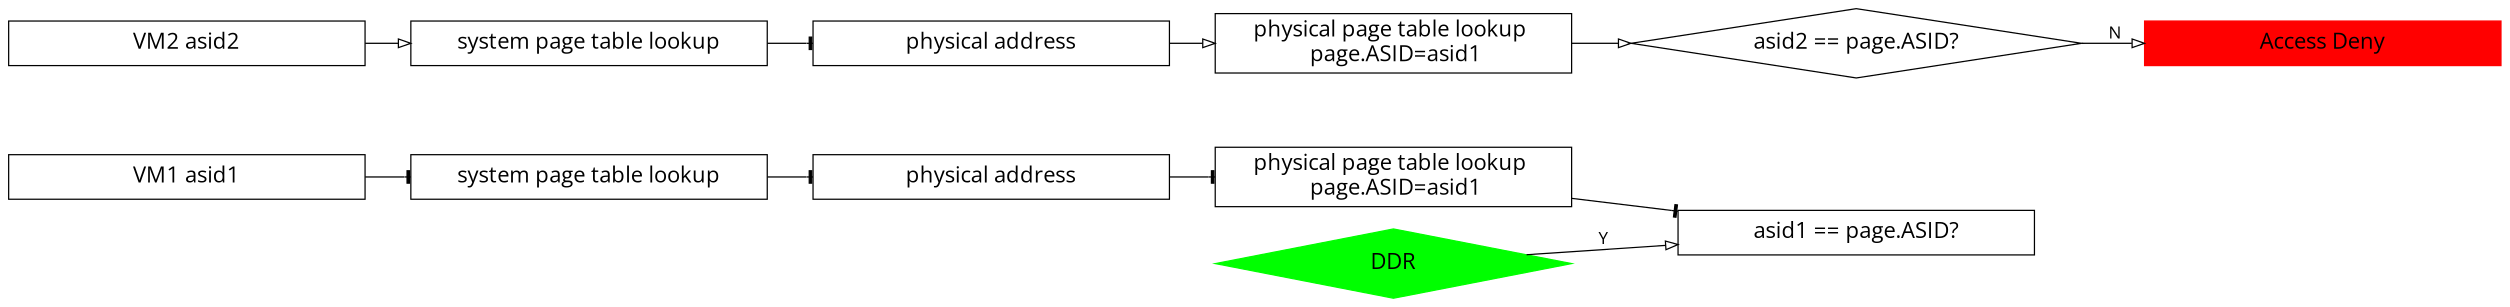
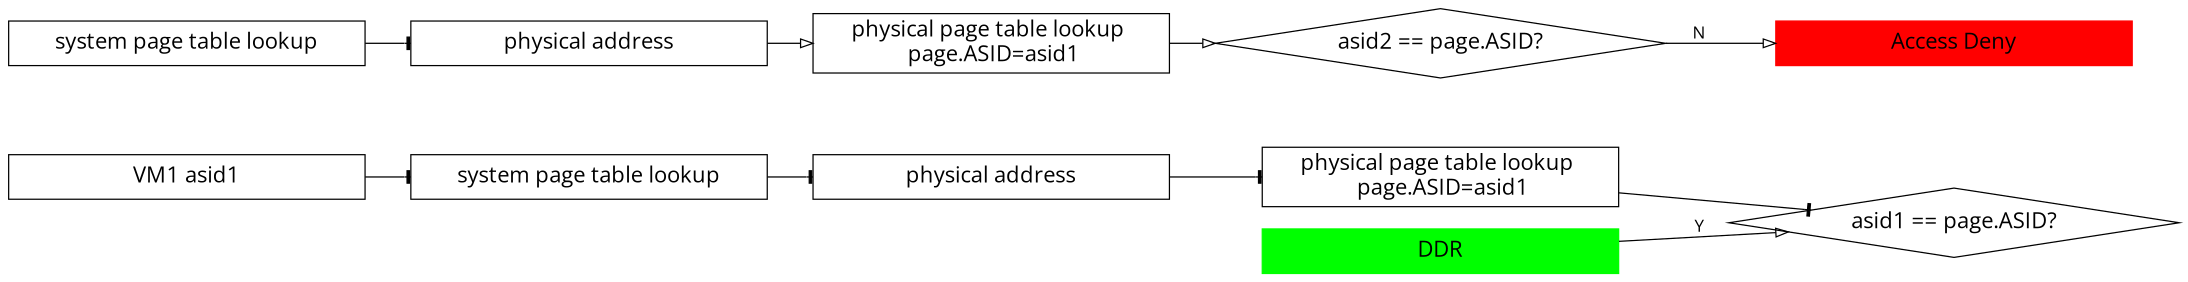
node "VM2 asid2": removed
node "asid1 == page.ASID?": shape box -> diamond
node "DDR": shape diamond -> box
